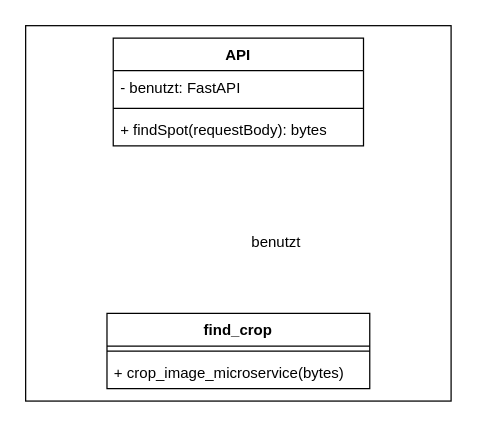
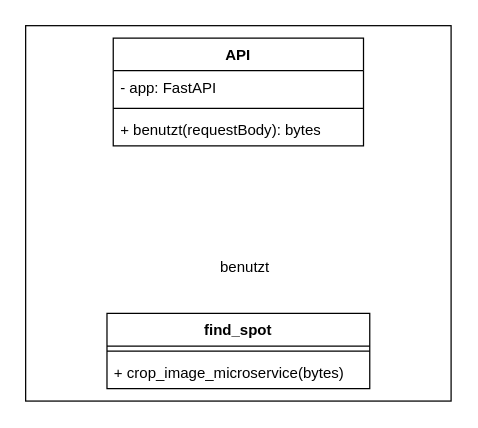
node "- benutzt: FastAPI": label "- benutzt: FastAPI" -> "- app: FastAPI"
node "+ findSpot(requestBody): bytes": label "+ findSpot(requestBody): bytes" -> "+ benutzt(requestBody): bytes"
node "benutzt": moved (276, 242) -> (244, 267)
node "find_crop": label "find_crop" -> "find_spot"
